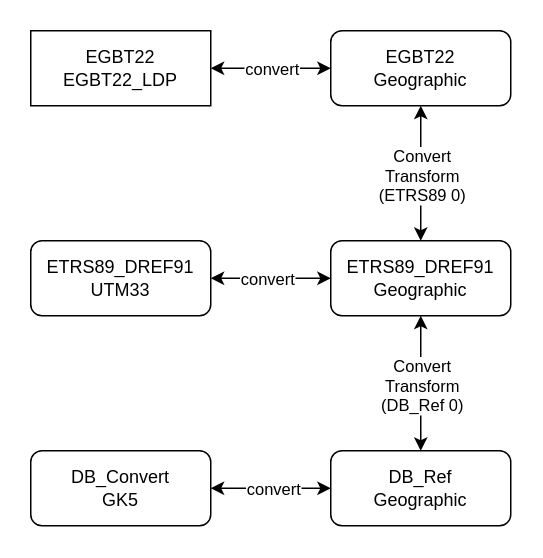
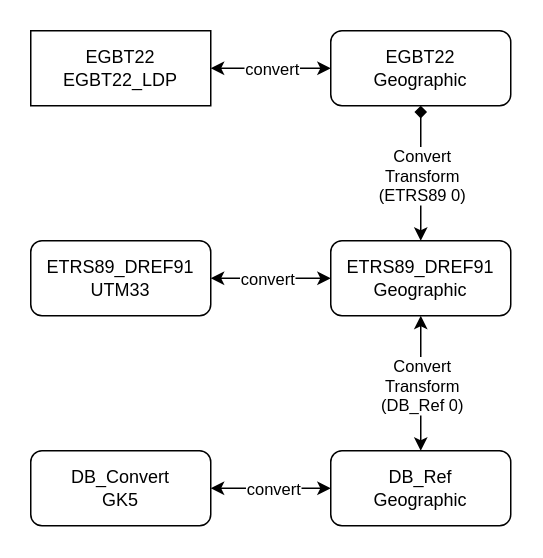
edge "EGBT22 Geographic" -- "ETRS89_DREF91 Geographic": arrowhead classic -> diamond
